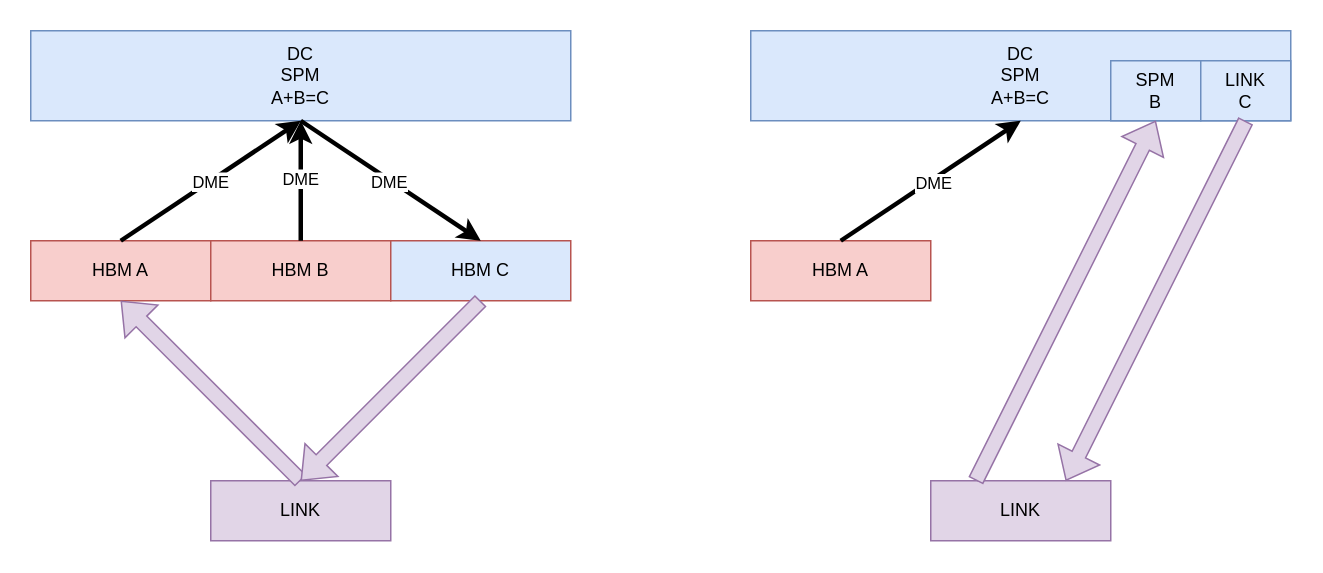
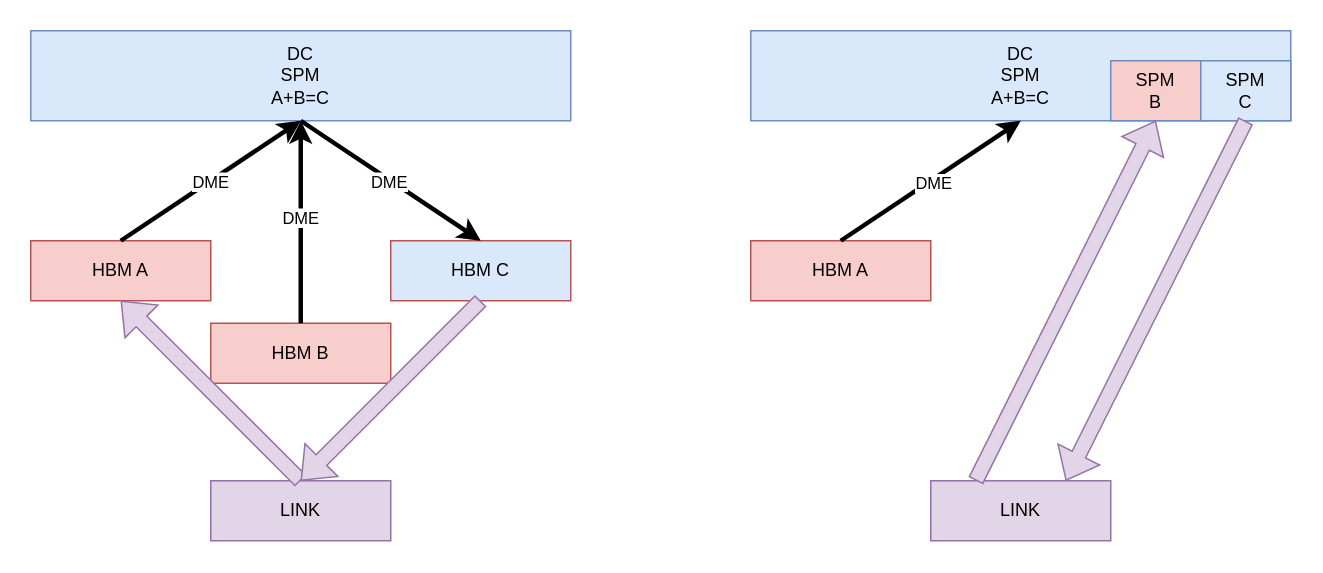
node "SPM B": fillcolor #dae8fc -> #f8cecc
node "LINK C": label "LINK C" -> "SPM C"
node "HBM B": moved (301, 271) -> (301, 353)
